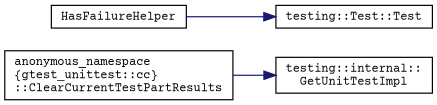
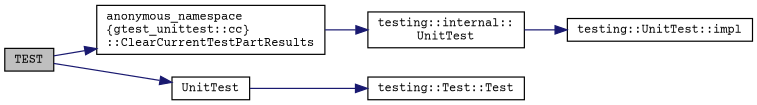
node "HasFailureHelper": label "HasFailureHelper" -> "UnitTest"
node "testing::UnitTest::impl": added
node "TEST": added
node "testing::internal:: GetUnitTestImpl": label "testing::internal:: GetUnitTestImpl" -> "testing::internal:: UnitTest"
